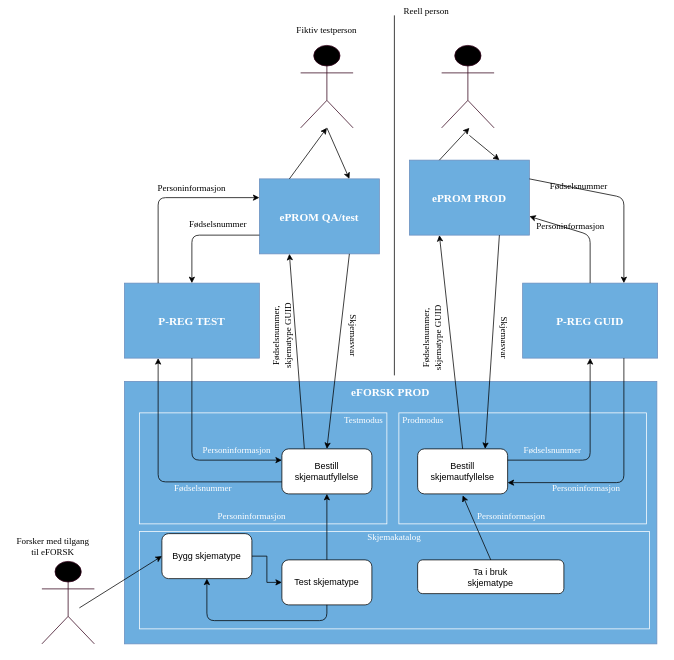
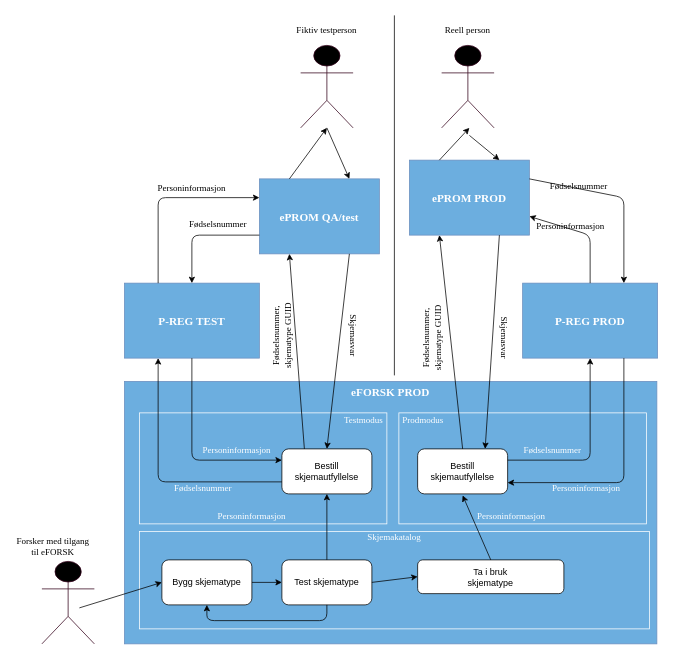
node "Reell person": moved (426, 12) -> (468, 30)
node "P-REG GUID": label "P-REG GUID" -> "P-REG PROD"
node "Bygg skjematype": moved (207, 556) -> (207, 582)
edge "Test skjematype" -> "Ta i bruk skjematype": added
